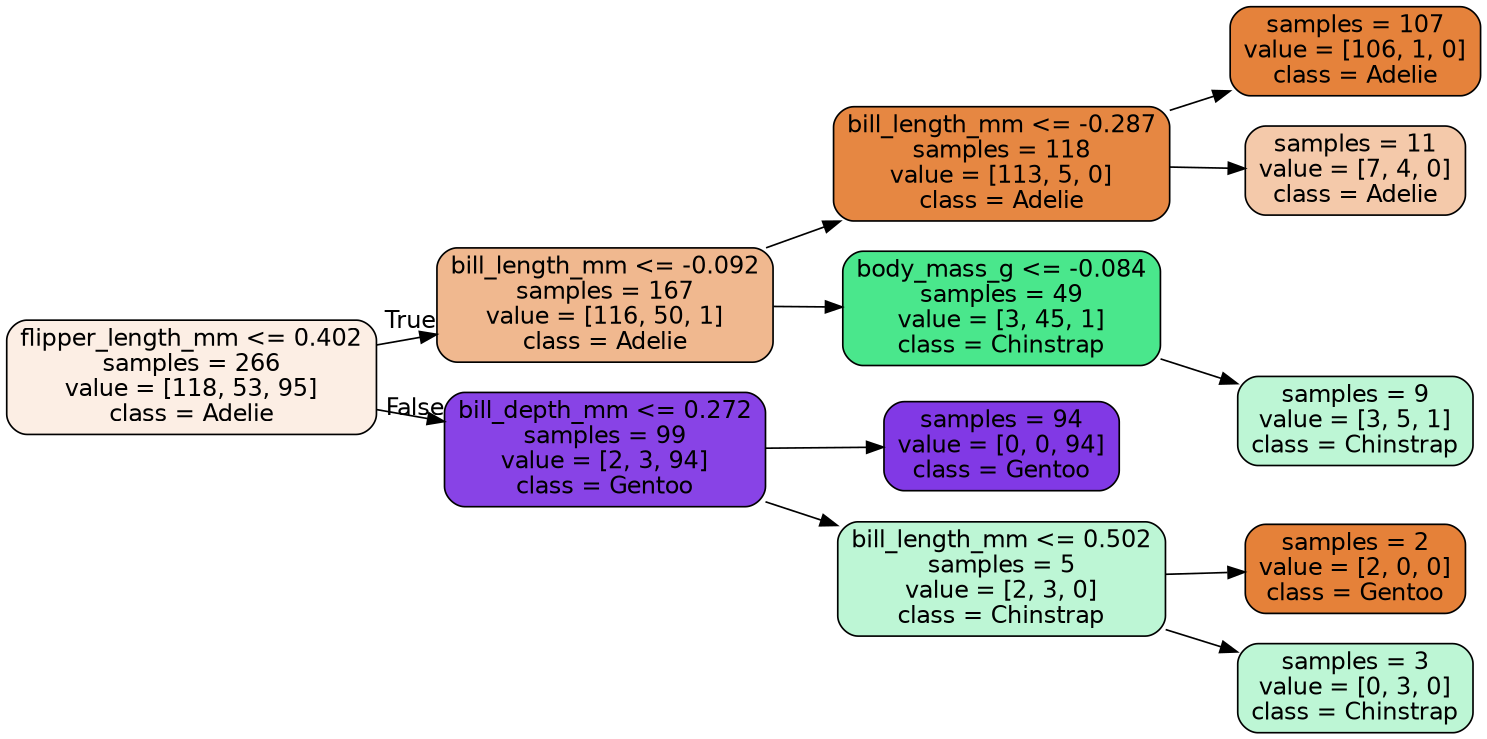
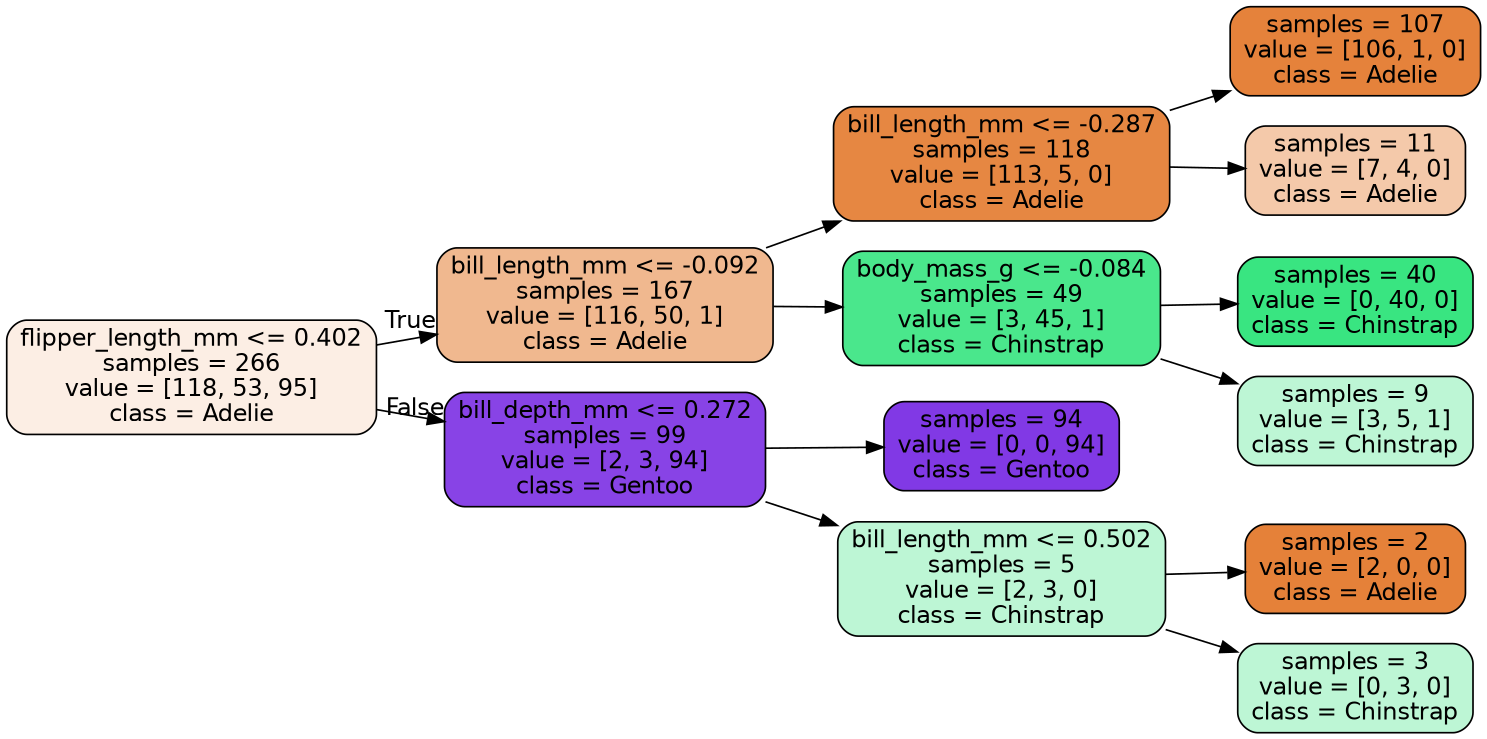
node "samples = 40 value = [0, 40, 0] class = Chinstrap": added
node "samples = 2 value = [2, 0, 0] class = Gentoo": label "samples = 2 value = [2, 0, 0] class = Gentoo" -> "samples = 2 value = [2, 0, 0] class = Adelie"
